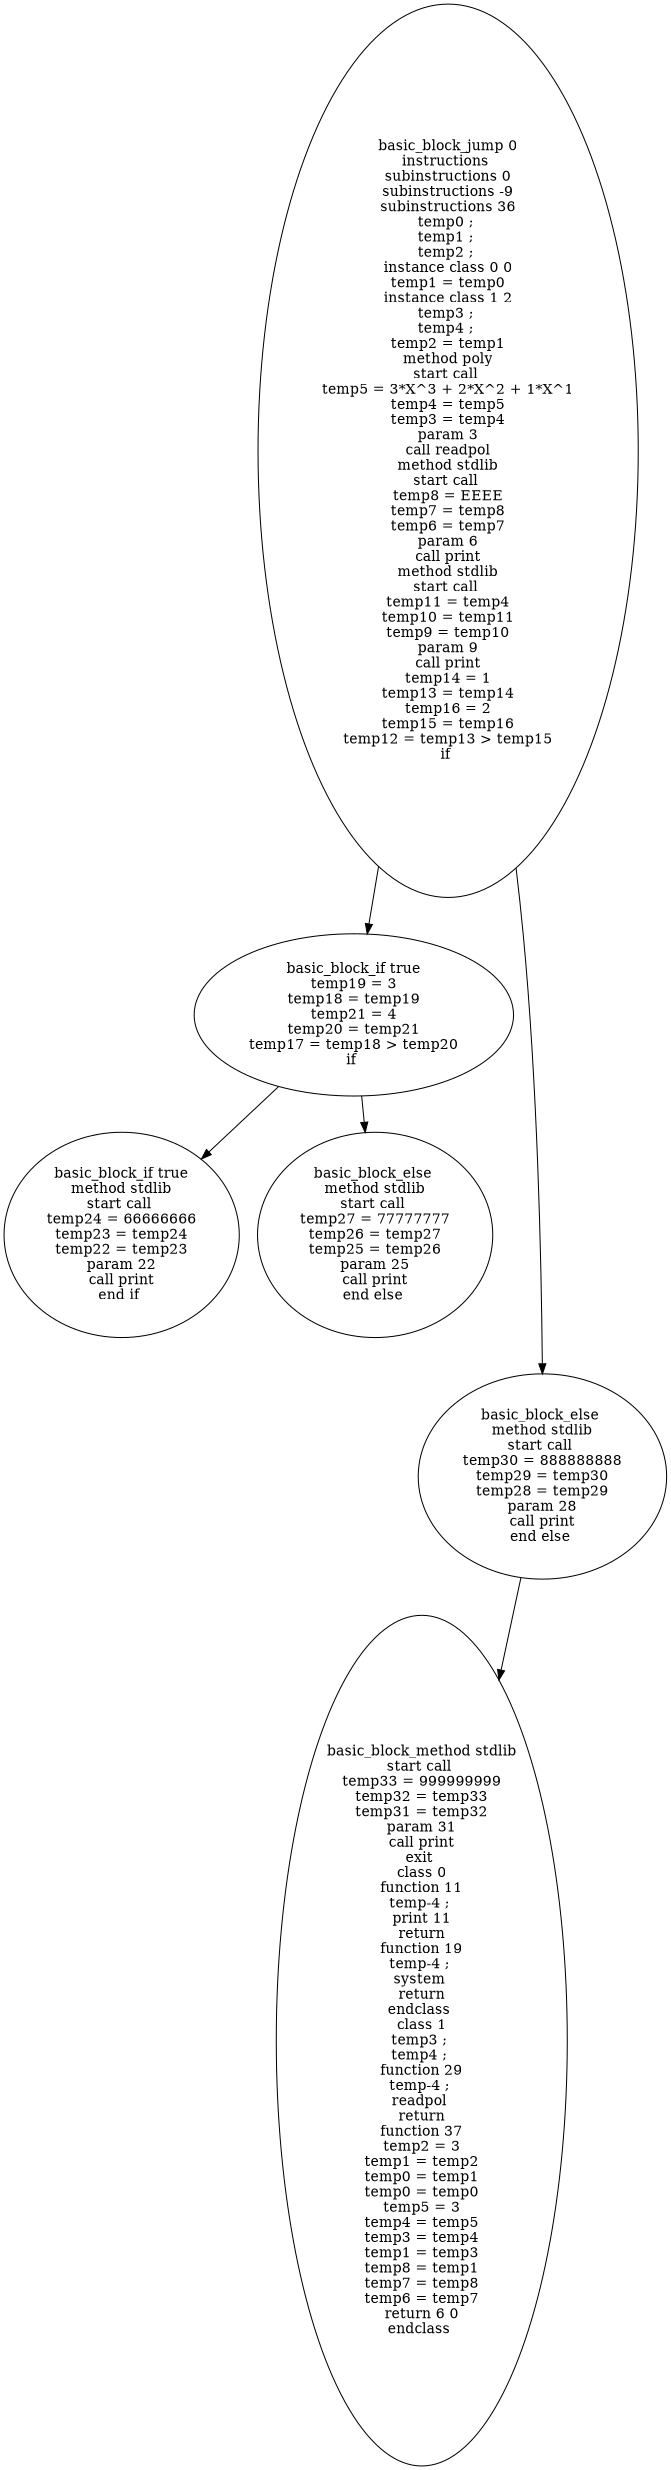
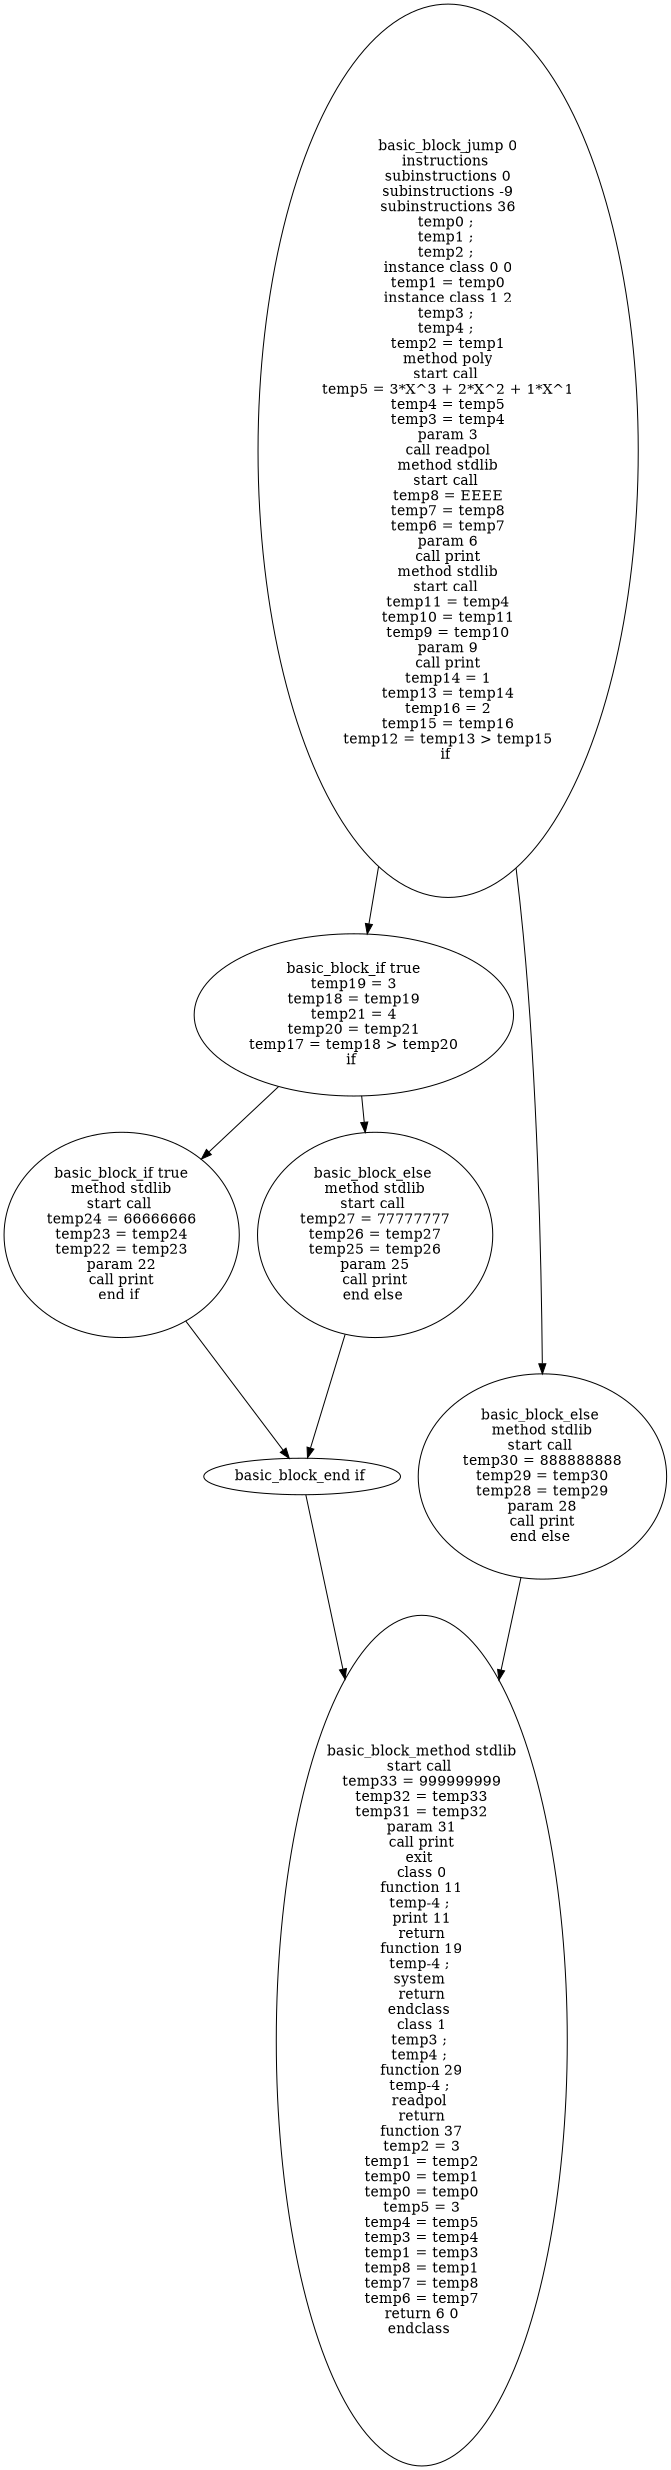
node "basic_block_end if": added
